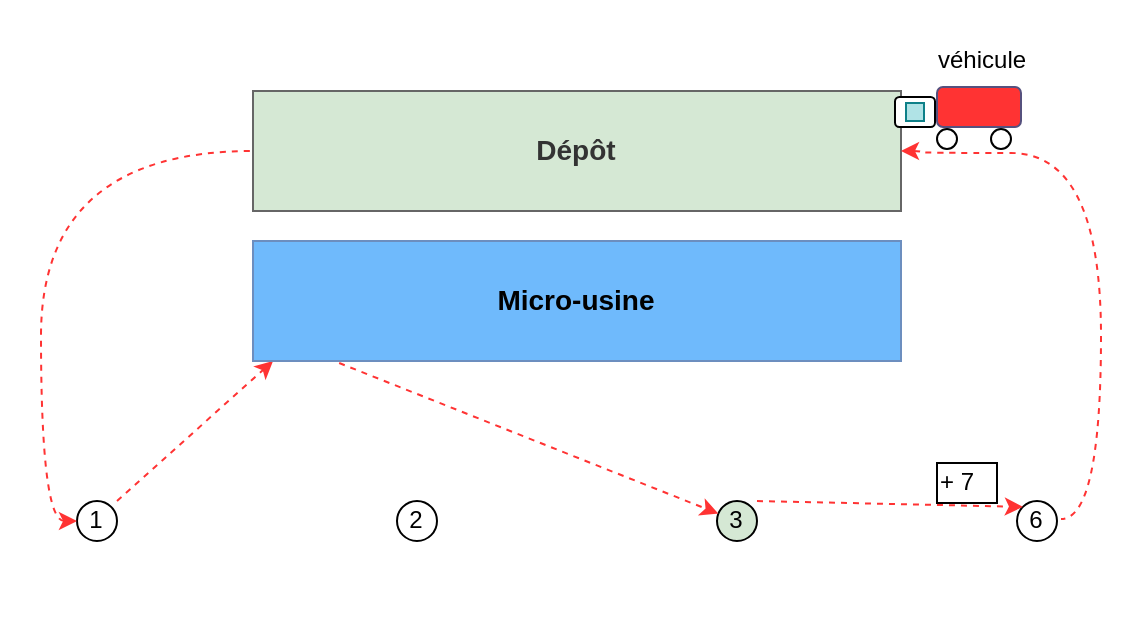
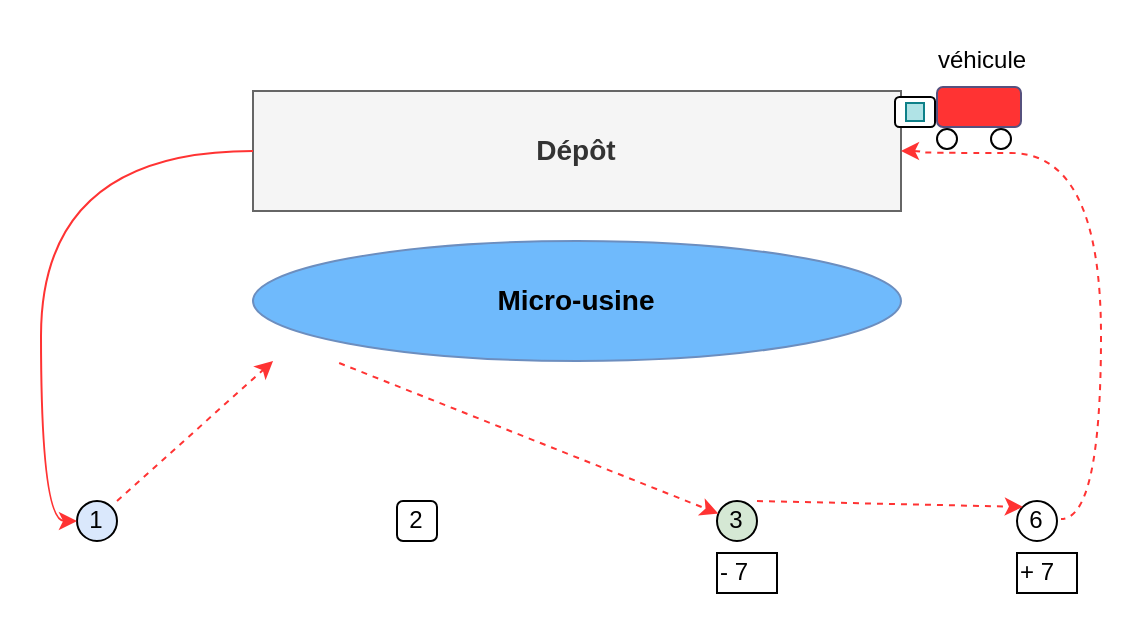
node "Dépôt": fillcolor #d5e8d4 -> #f5f5f5
edge "Dépôt" -> "1": style dashed -> solid
node "Micro-usine": shape rectangle -> ellipse
node "+ 7": moved (967, 483) -> (1047, 573)
node "1": fillcolor #ffffff -> #dae8fc
node "2": shape ellipse -> rounded rectangle
node "- 7": added
